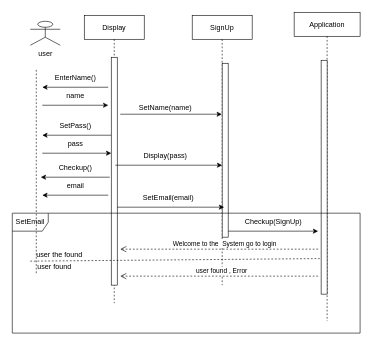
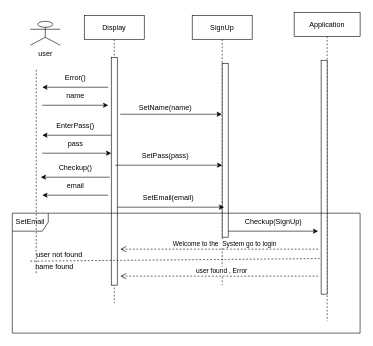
node "EnterName()": label "EnterName()" -> "Error()"
node "SetPass()": label "SetPass()" -> "EnterPass()"
node "Display(pass)": label "Display(pass)" -> "SetPass(pass)"
node "user the found": label "user the found" -> "user not found"
node "user found": label "user found" -> "name found"
